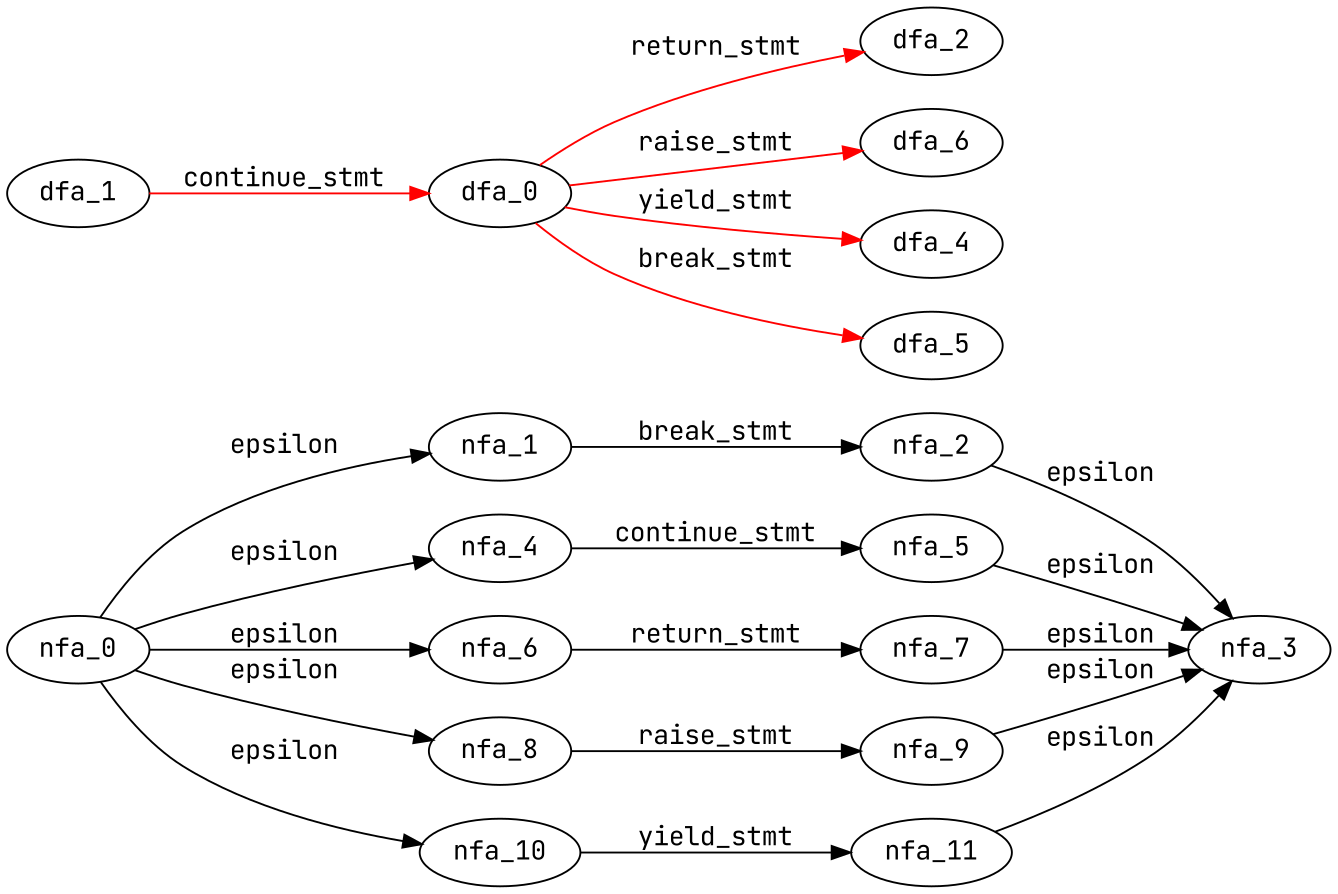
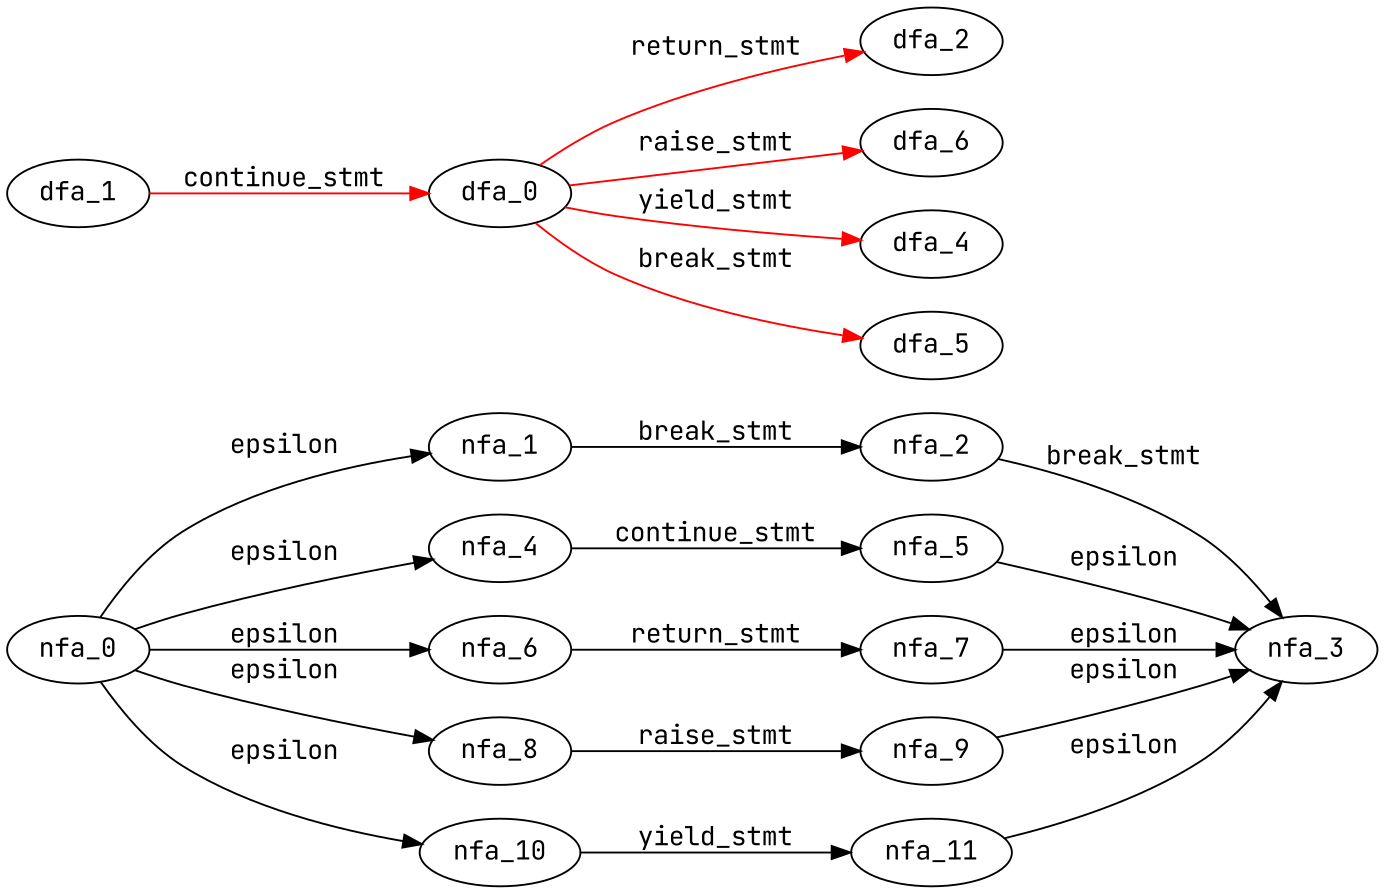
edge "nfa_2" -> "nfa_3": label "epsilon" -> "break_stmt"
